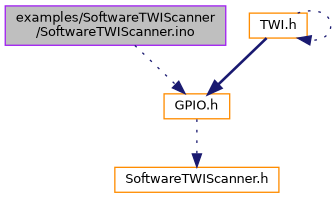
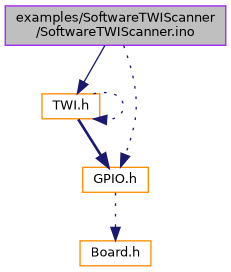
edge "examples/SoftwareTWIScanner /SoftwareTWIScanner.ino" -> "TWI.h": added
node "SoftwareTWIScanner.h": label "SoftwareTWIScanner.h" -> "Board.h"
